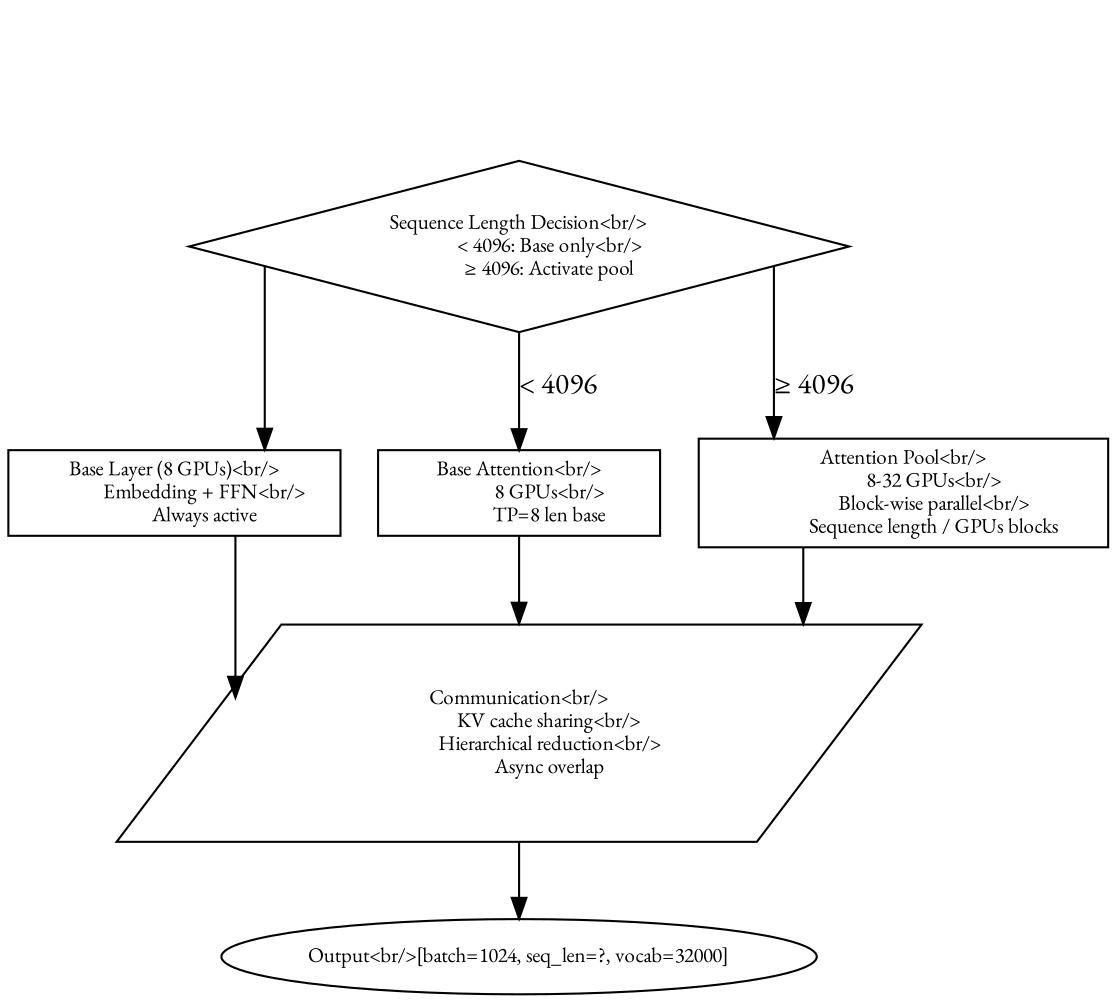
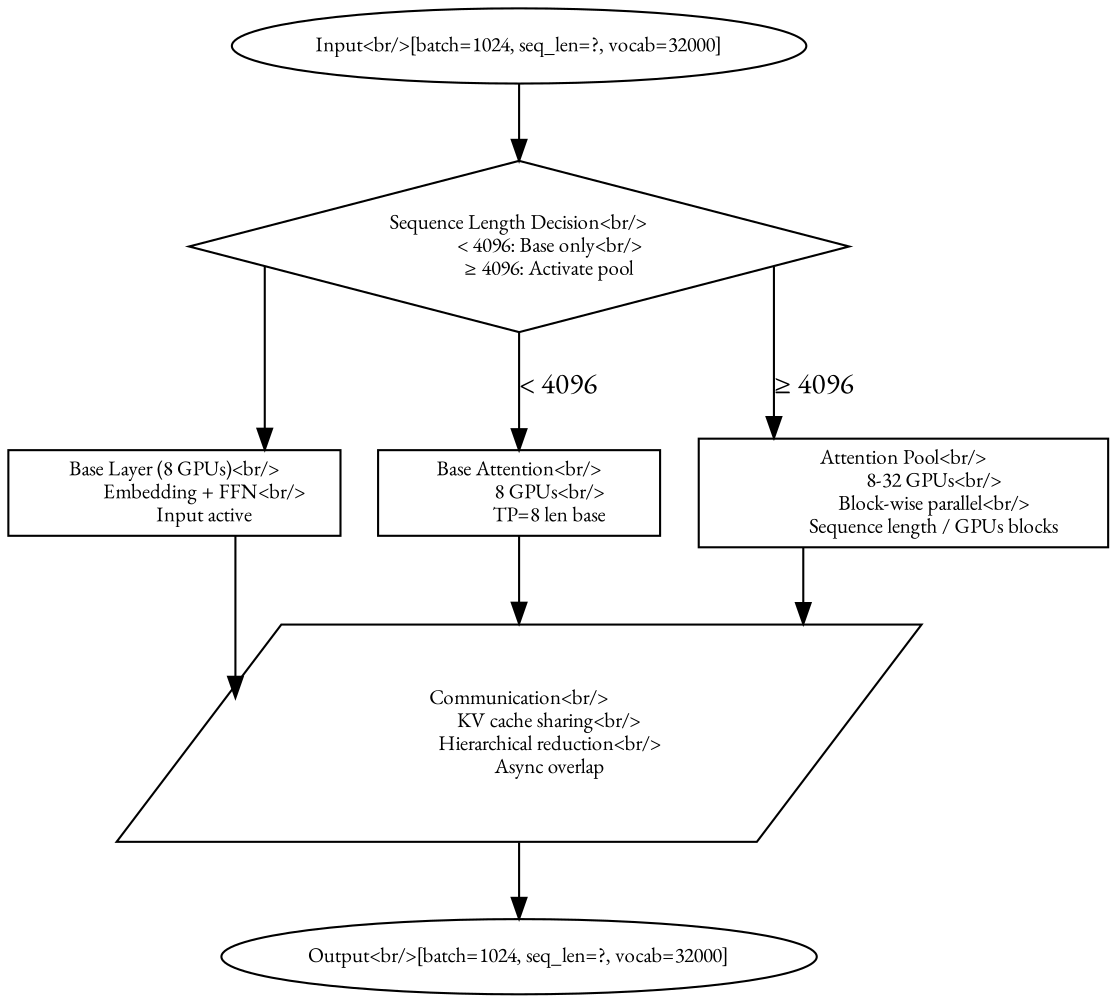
node "Input<br/>[batch=1024, seq_len=?, vocab=32000]": added
node "Base Layer (8 GPUs)<br/> Embedding + FFN<br/> Always active": label "Base Layer (8 GPUs)<br/> Embedding + FFN<br/> Always active" -> "Base Layer (8 GPUs)<br/> Embedding + FFN<br/> Input active"
